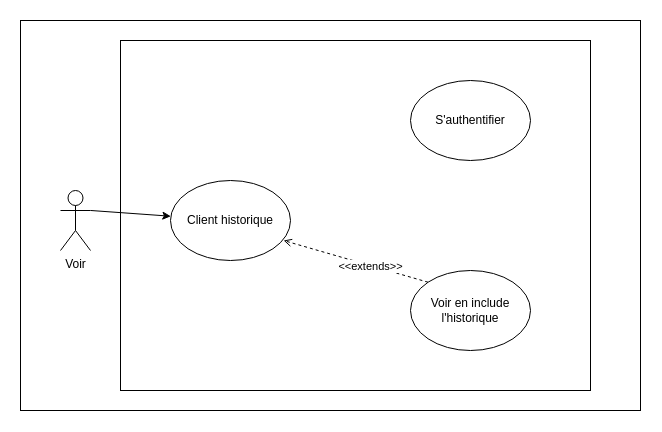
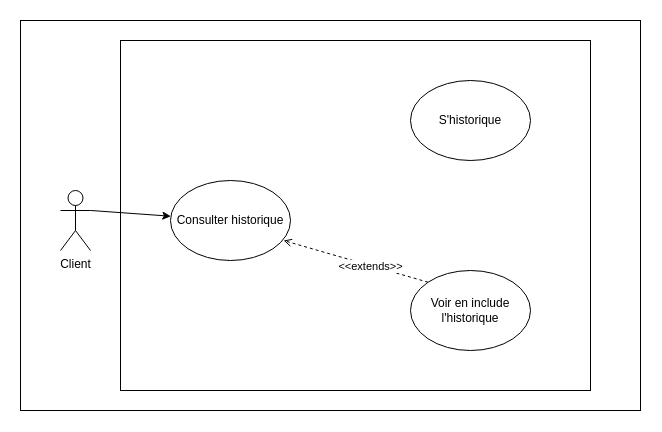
node "S'authentifier": label "S'authentifier" -> "S'historique"
node "Client historique": label "Client historique" -> "Consulter historique"
node "Voir": label "Voir" -> "Client"
